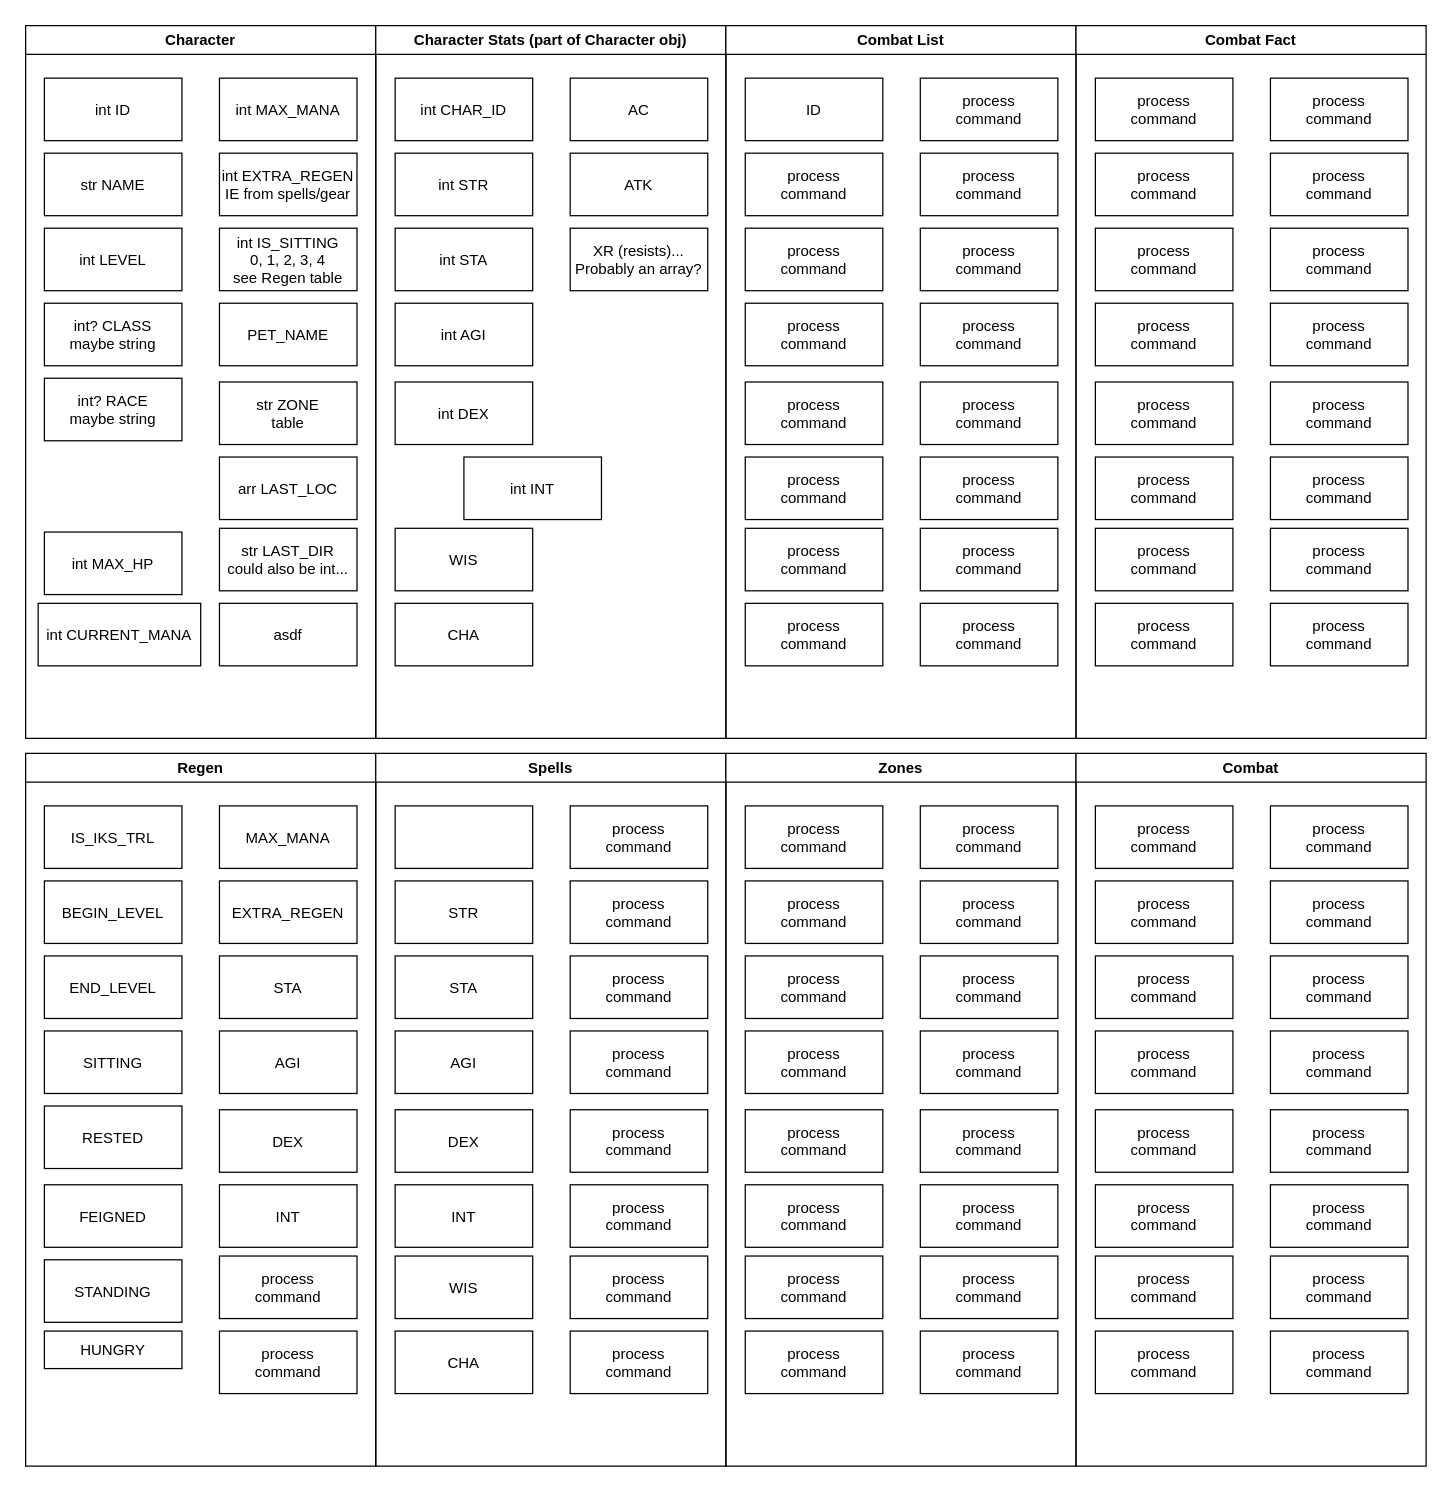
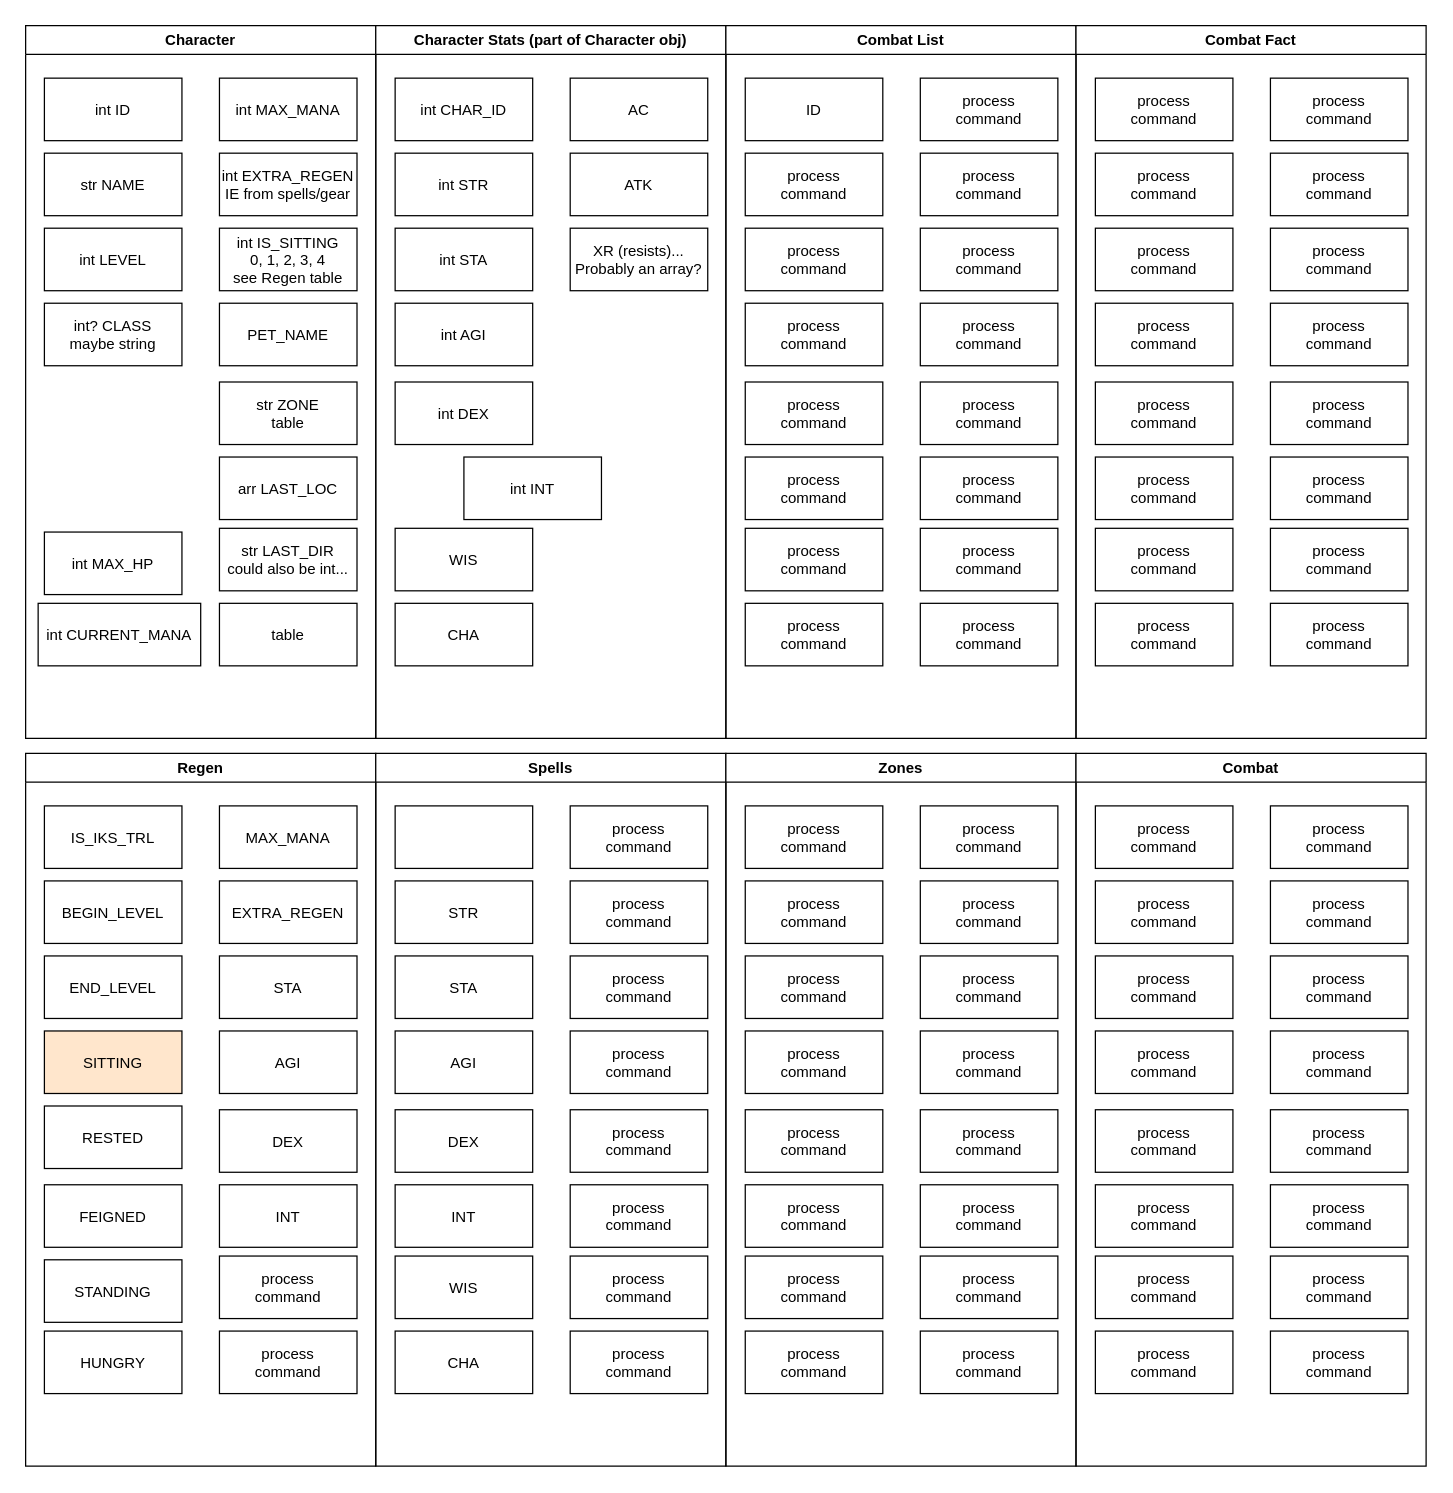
node "int? RACE maybe string": removed
node "asdf": label "asdf" -> "table"
node "SITTING": fillcolor #ffffff -> #ffe6cc
node "HUNGRY": size 138x38 -> 138x63
